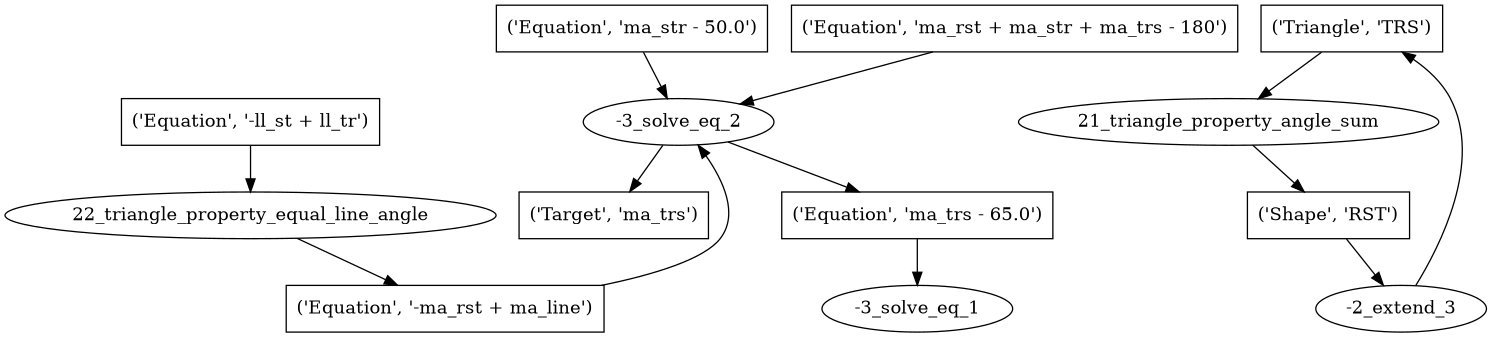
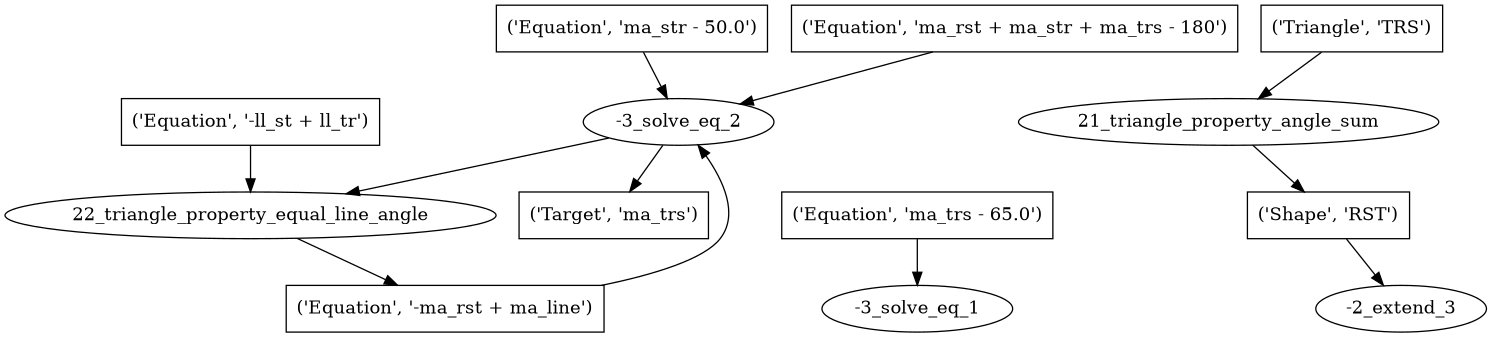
edge "-3_solve_eq_2" -> "('Equation', 'ma_trs - 65.0')": now "-3_solve_eq_2" -> "22_triangle_property_equal_line_angle"
edge "-2_extend_3" -> "('Triangle', 'TRS')": removed
